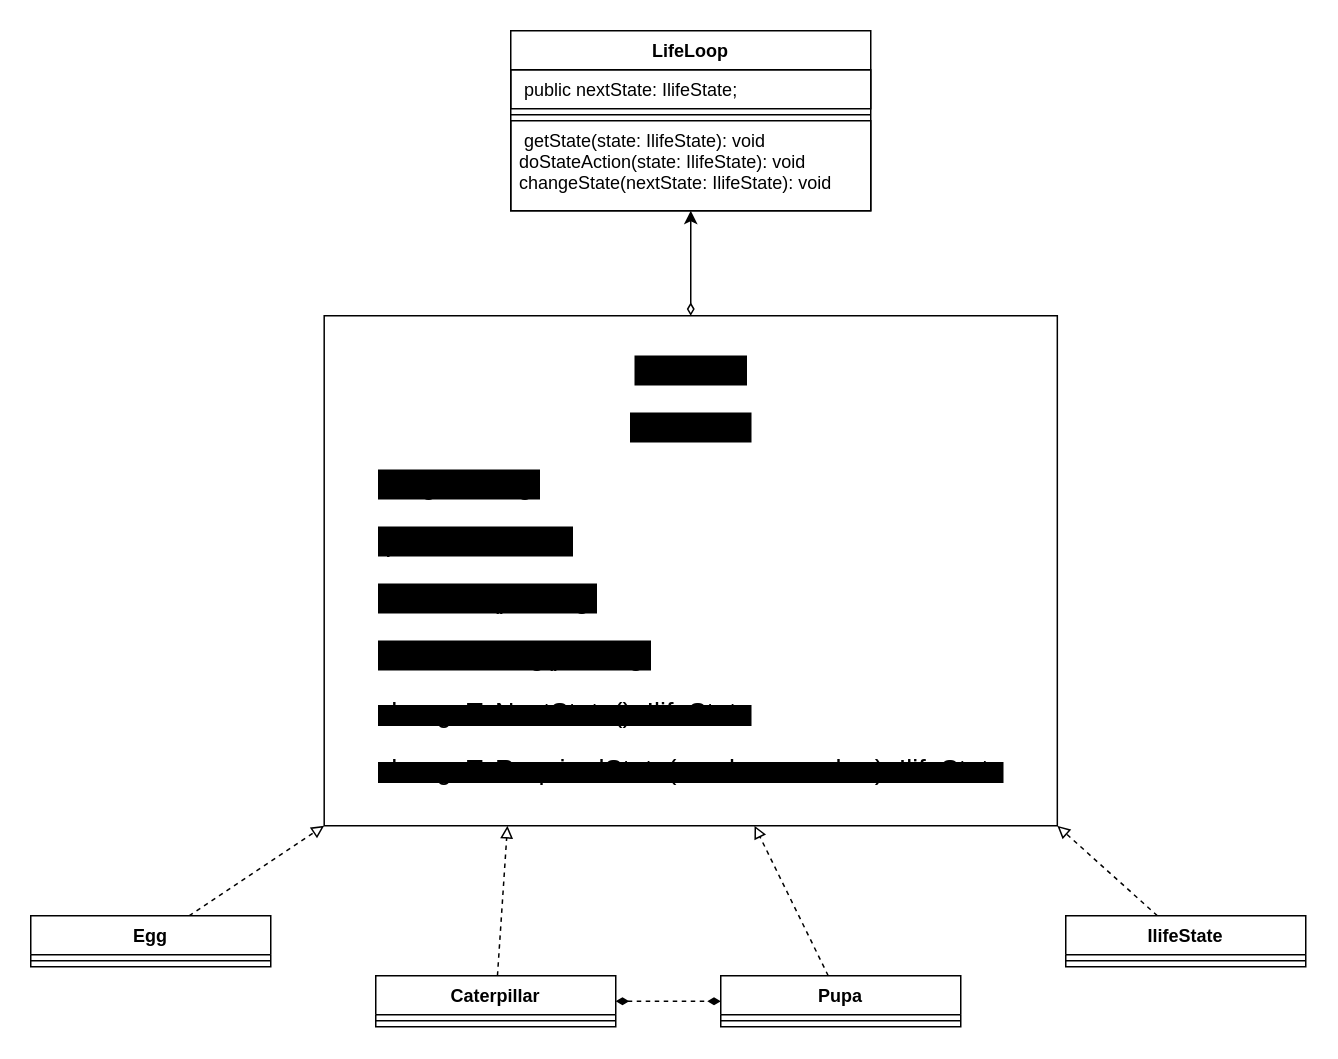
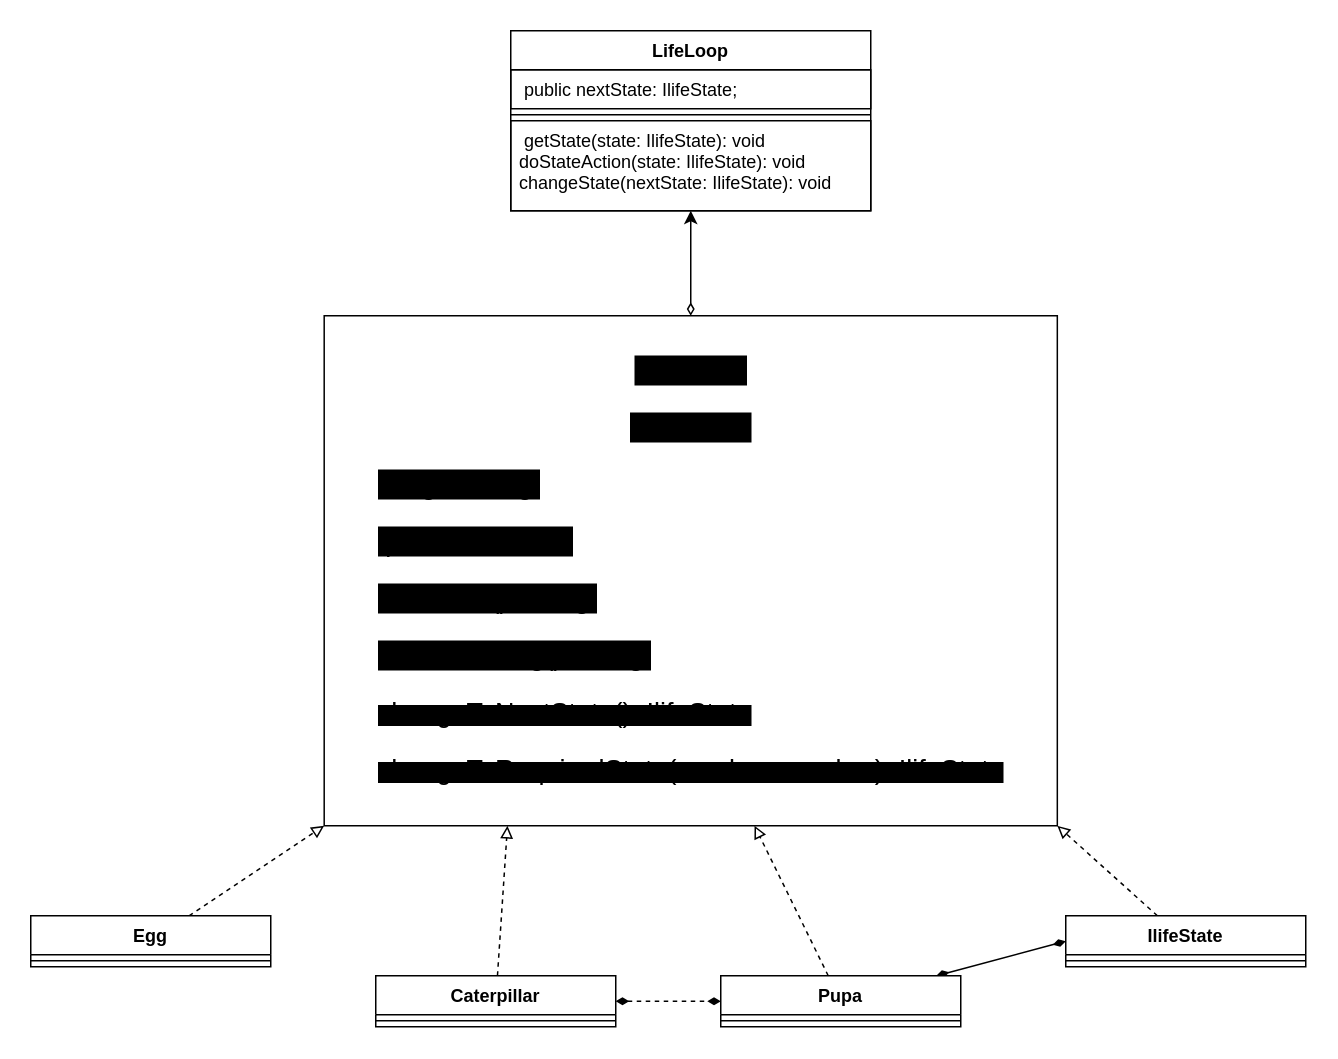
edge "IlifeState" -- "Pupa": added
